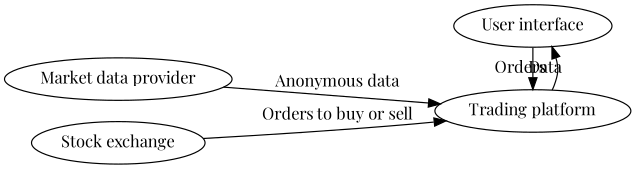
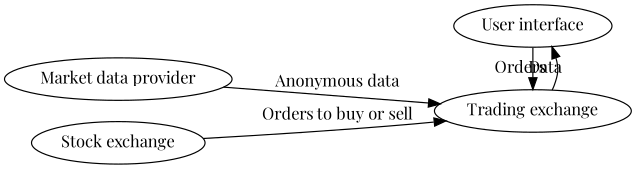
node "Trading platform": label "Trading platform" -> "Trading exchange"
